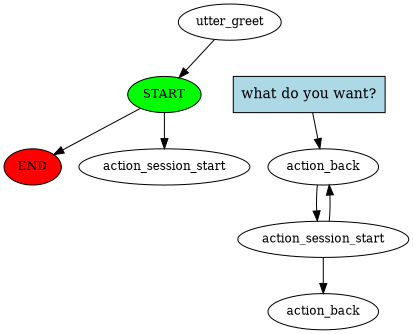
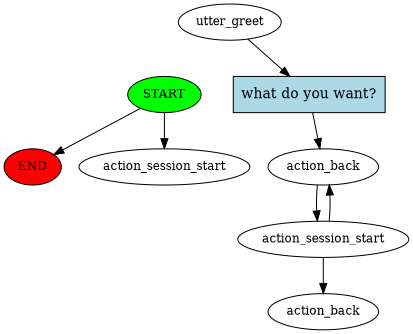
edge "utter_greet" -> "START": now "utter_greet" -> "what do you want?"
